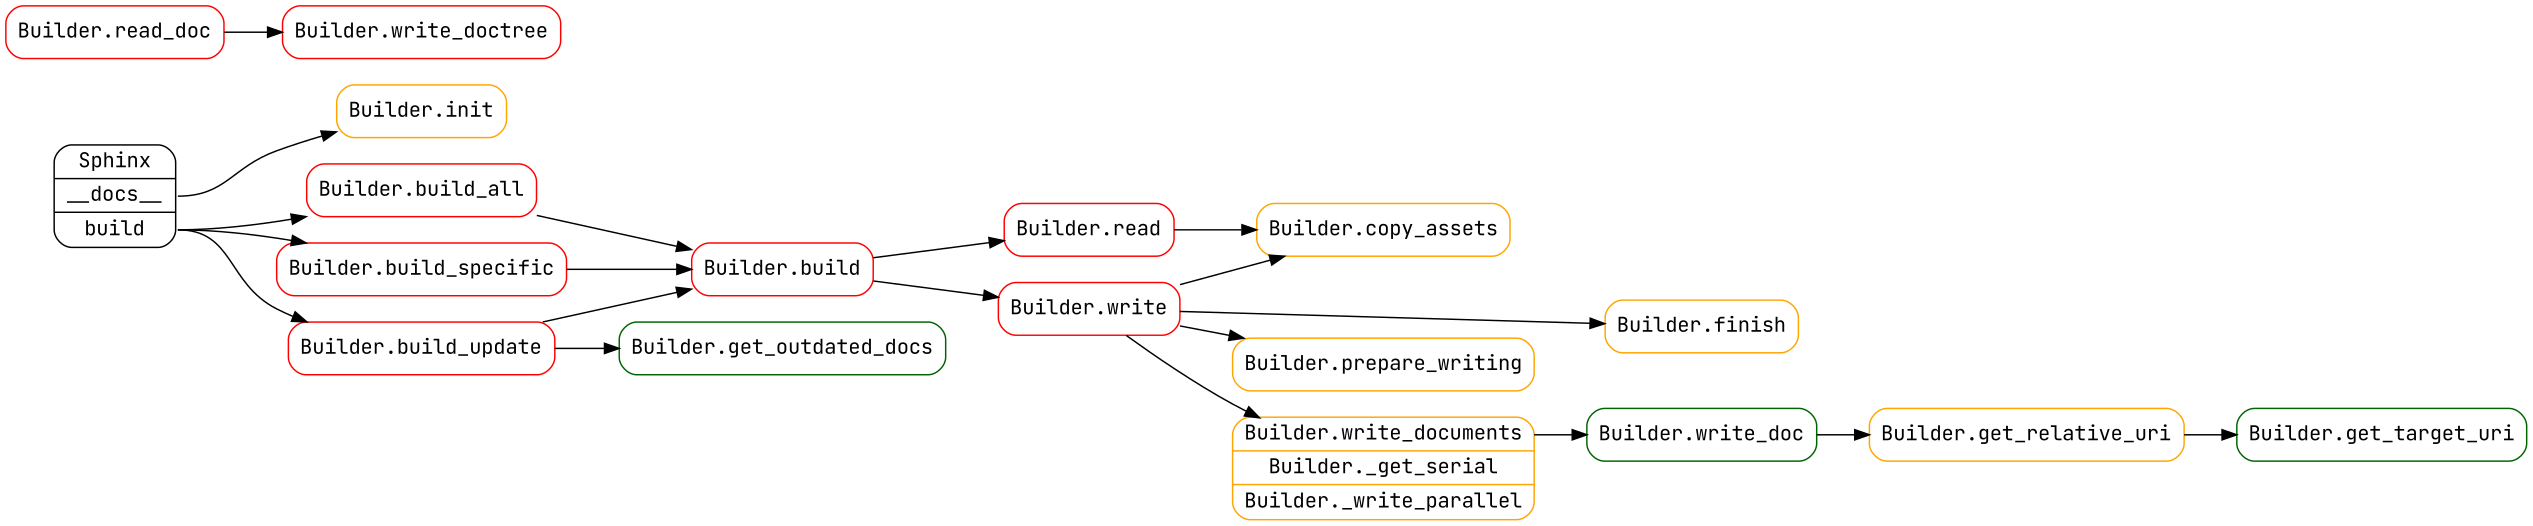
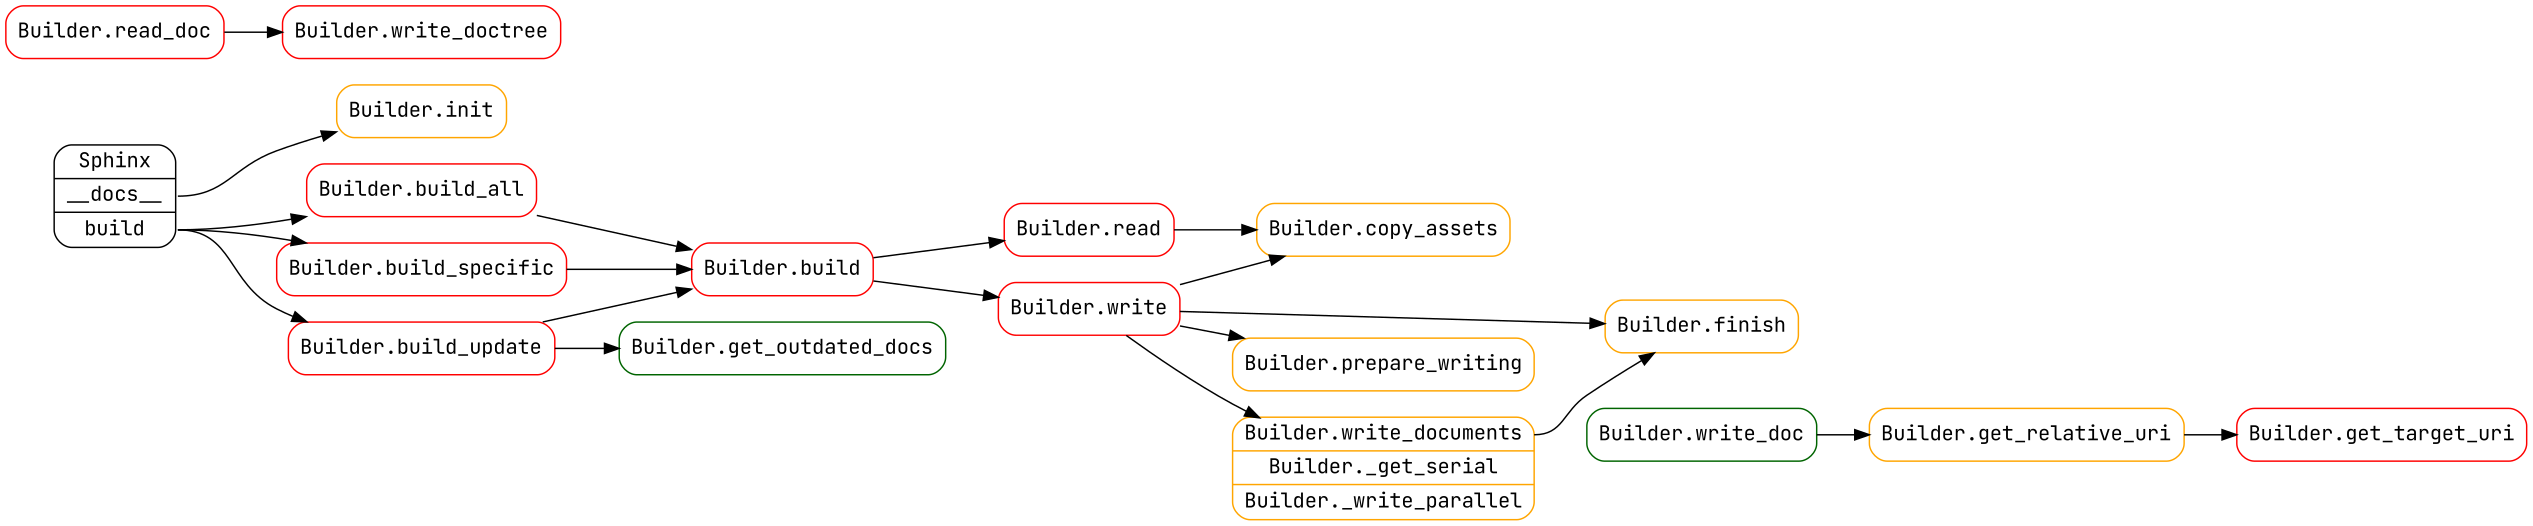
edge "Builder.write_documents" -> "Builder.write_doc": now "Builder.write_documents" -> "Builder.finish"
node "Builder.get_target_uri": color darkgreen -> red
